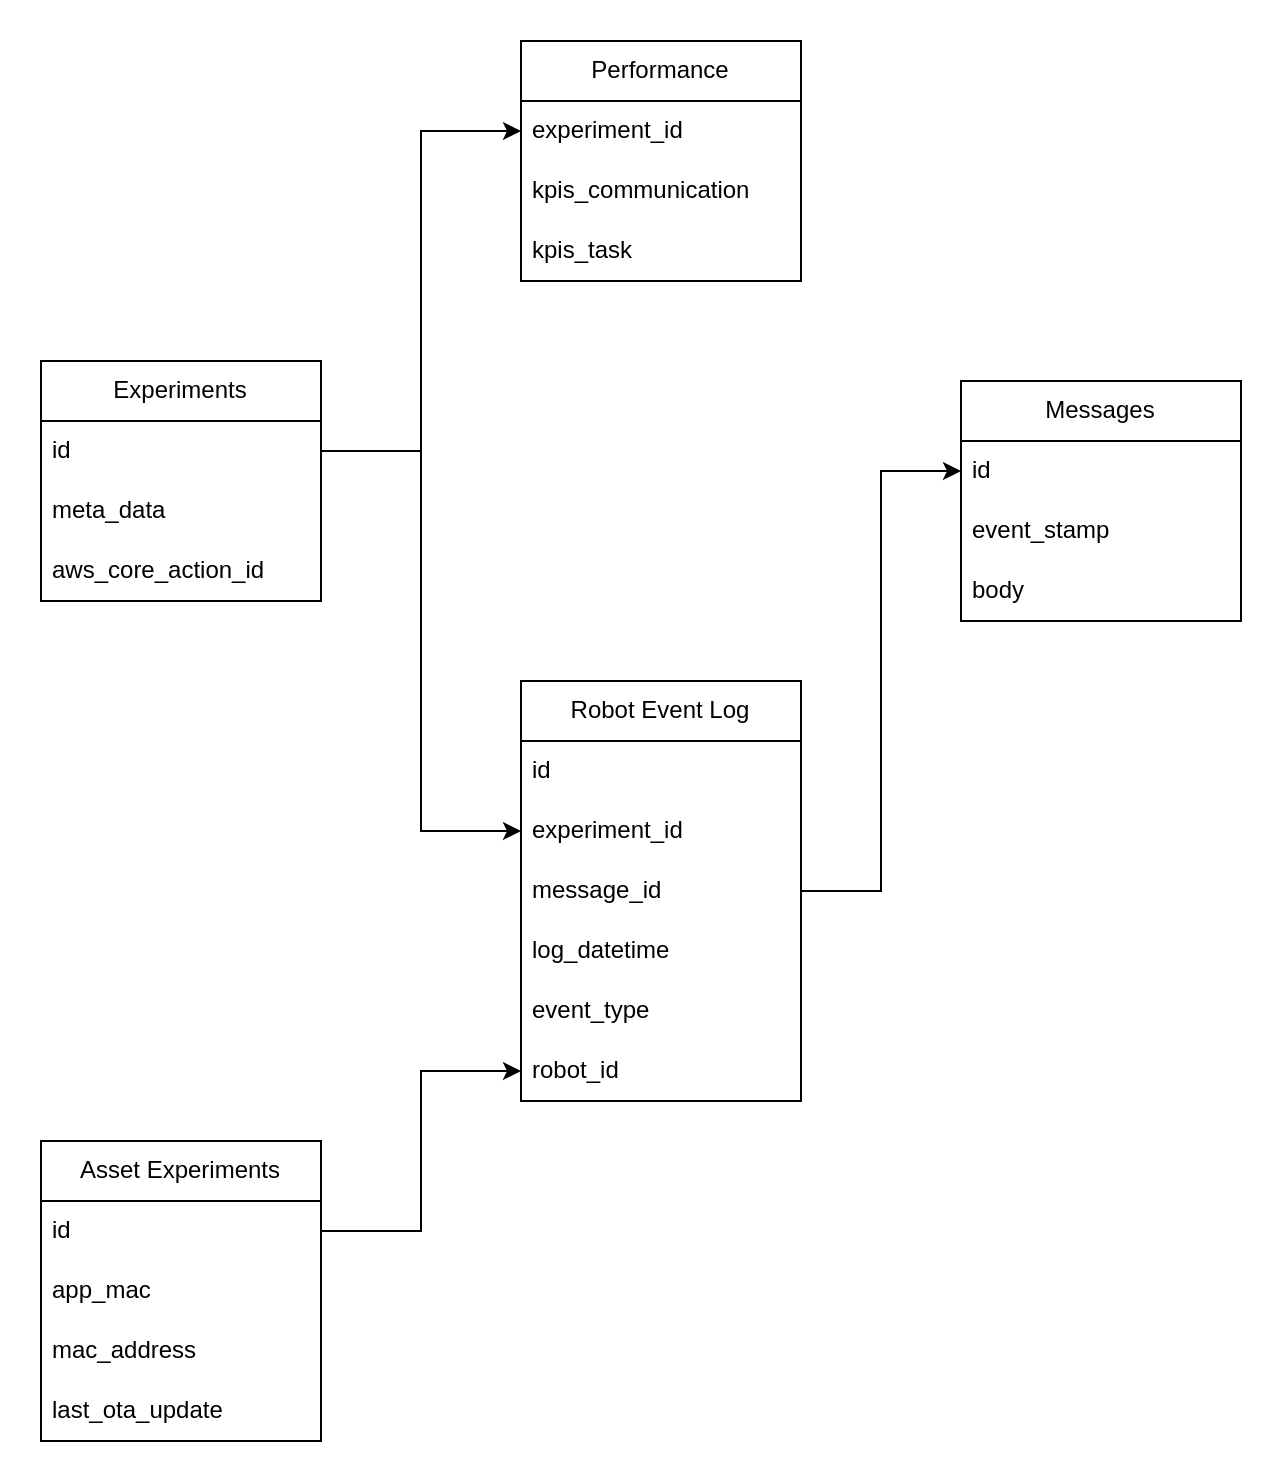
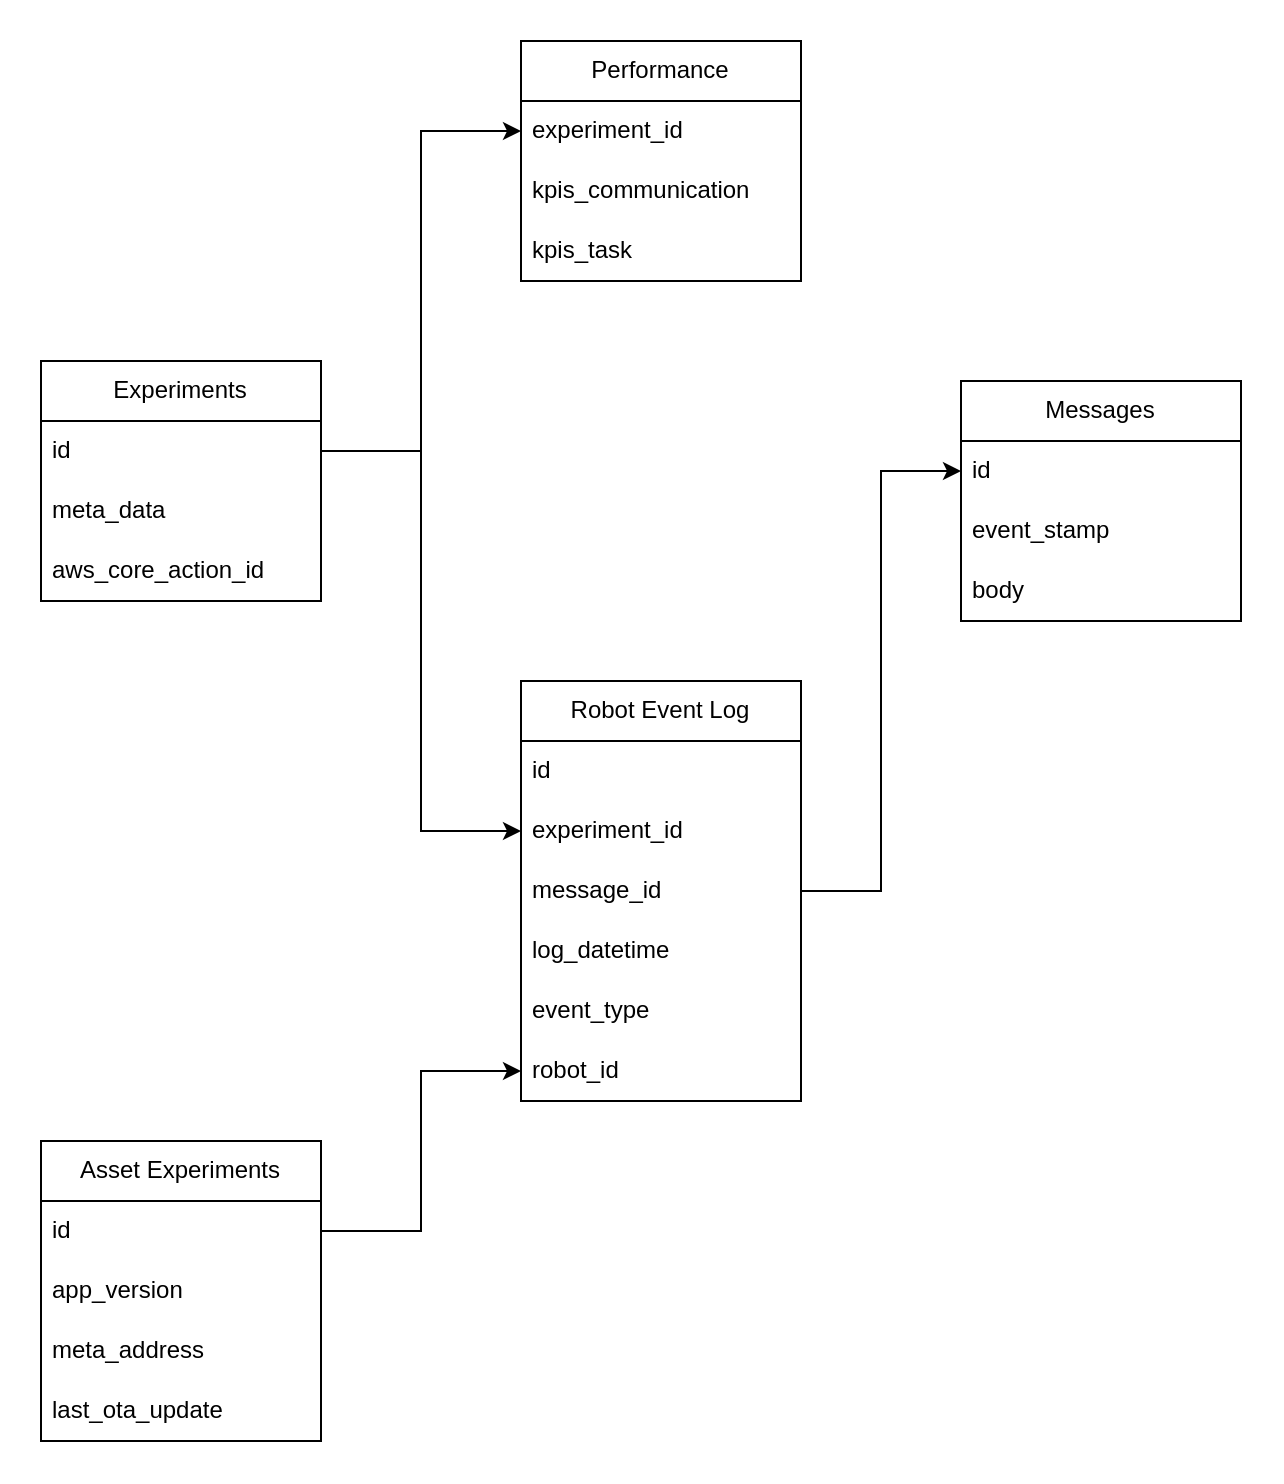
node "app_mac": label "app_mac" -> "app_version"
node "mac_address": label "mac_address" -> "meta_address"
